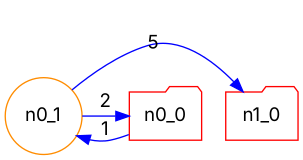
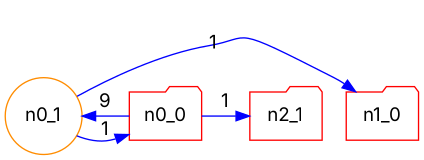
edge "n0_1" -> "n1_0": label "5" -> "1"
edge "n0_1" -> "n0_0": label "2" -> "1"
node "n2_1": added
edge "n0_0" -> "n0_1": label "1" -> "9"
